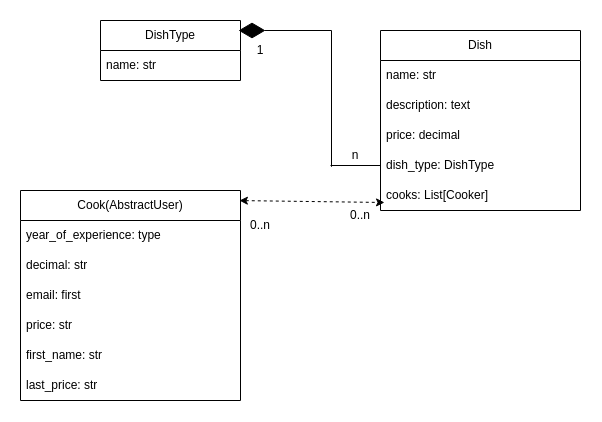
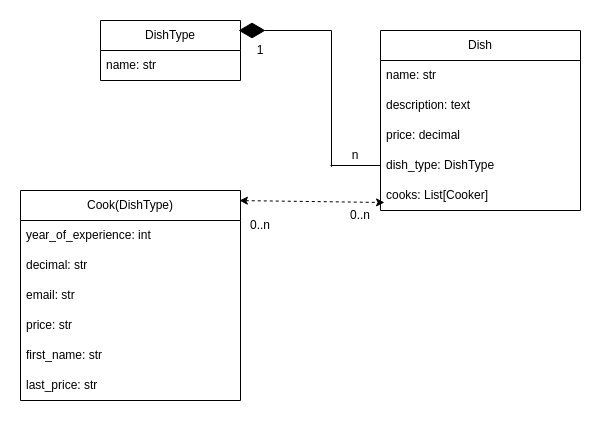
node "Cook(AbstractUser)": label "Cook(AbstractUser)" -> "Cook(DishType)"
node "year_of_experience: type": label "year_of_experience: type" -> "year_of_experience: int"
node "email: first": label "email: first" -> "email: str"
